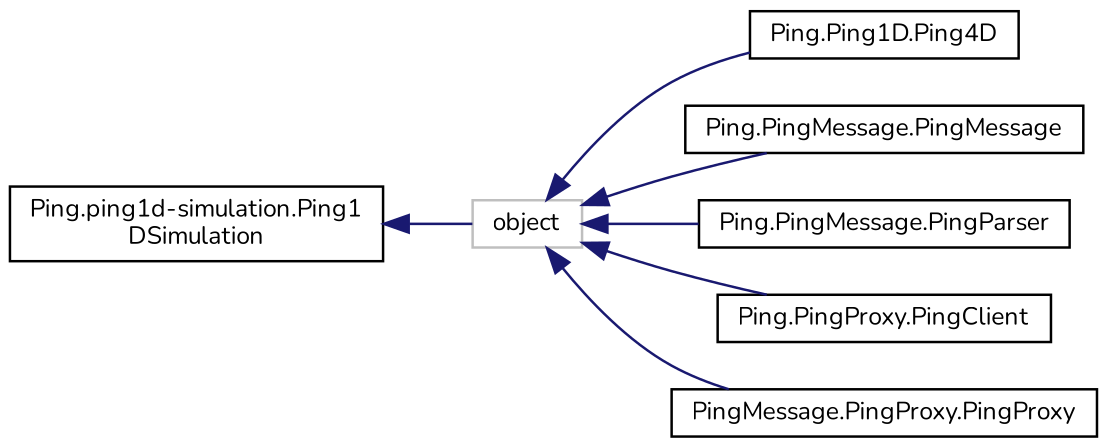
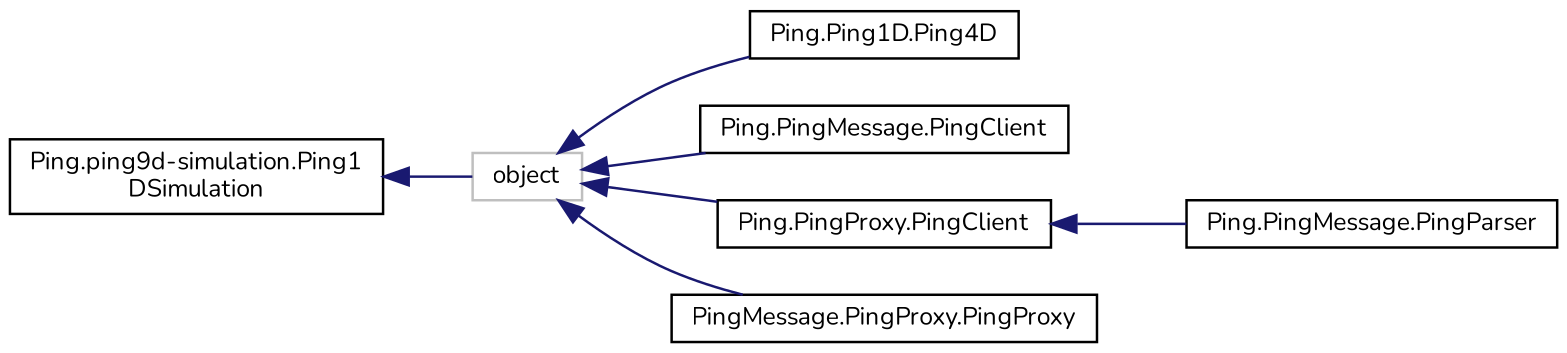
node "Ping.PingMessage.PingMessage": label "Ping.PingMessage.PingMessage" -> "Ping.PingMessage.PingClient"
node "Ping.ping1d-simulation.Ping1 DSimulation": label "Ping.ping1d-simulation.Ping1 DSimulation" -> "Ping.ping9d-simulation.Ping1 DSimulation"
edge "Ping.PingMessage.PingParser" -> "object": now "Ping.PingMessage.PingParser" -> "Ping.PingProxy.PingClient"
